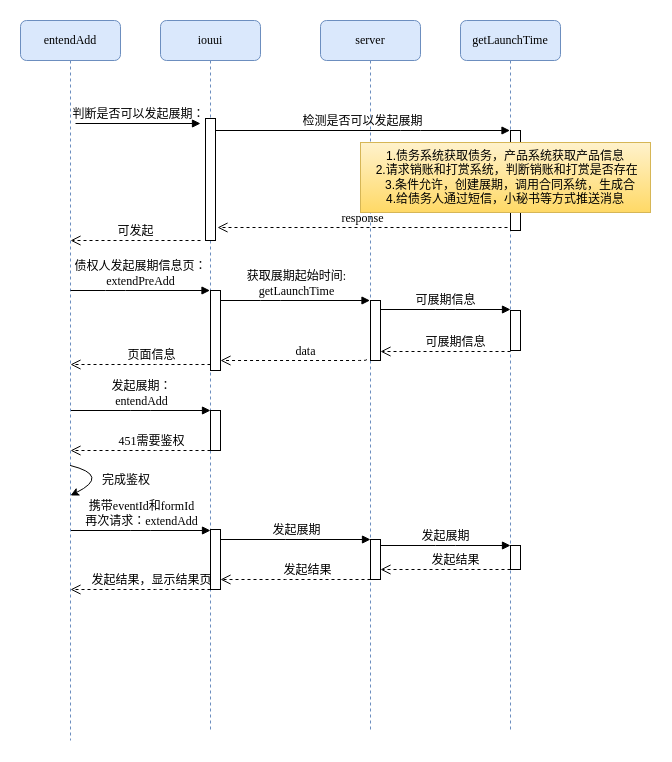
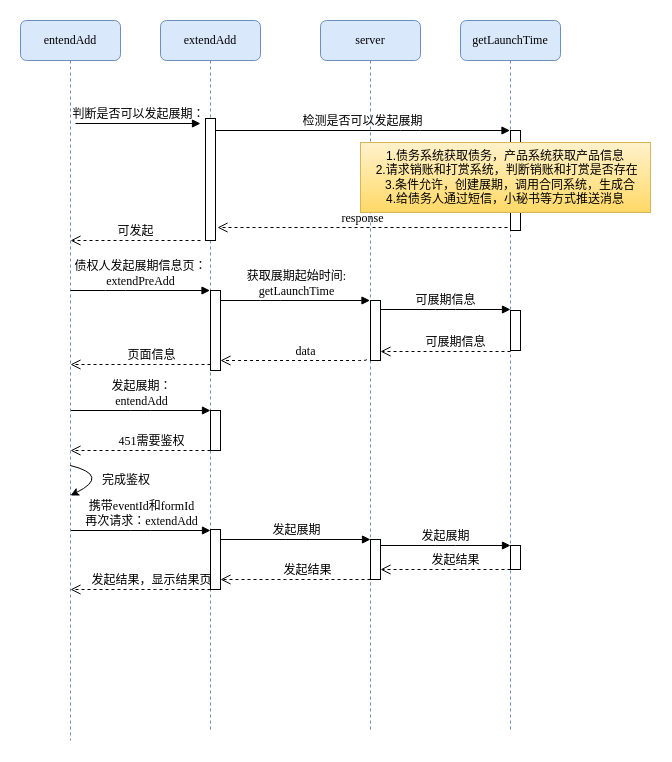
node "iouui": label "iouui" -> "extendAdd"
